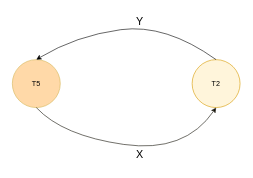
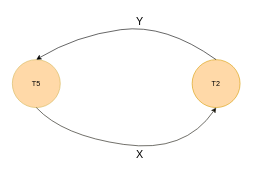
node "T2": fillcolor #fff5db -> #ffd9a8
